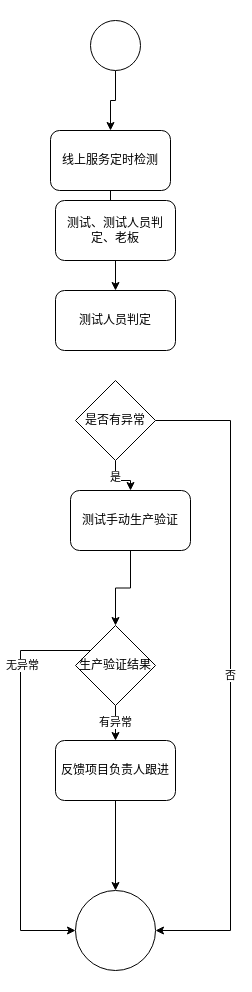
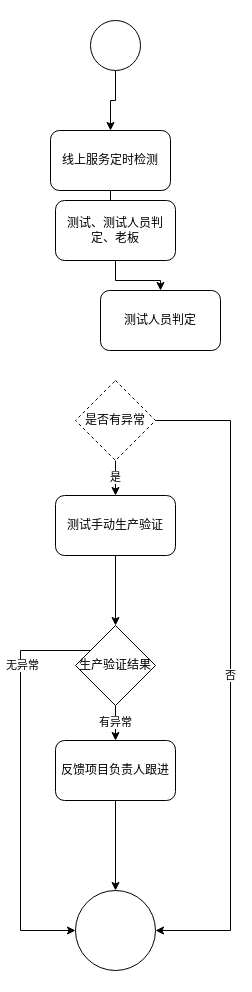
node "测试人员判定": moved (116, 321) -> (161, 321)
node "是否有异常": style solid -> dashed
node "测试手动生产验证": moved (131, 521) -> (116, 526)
